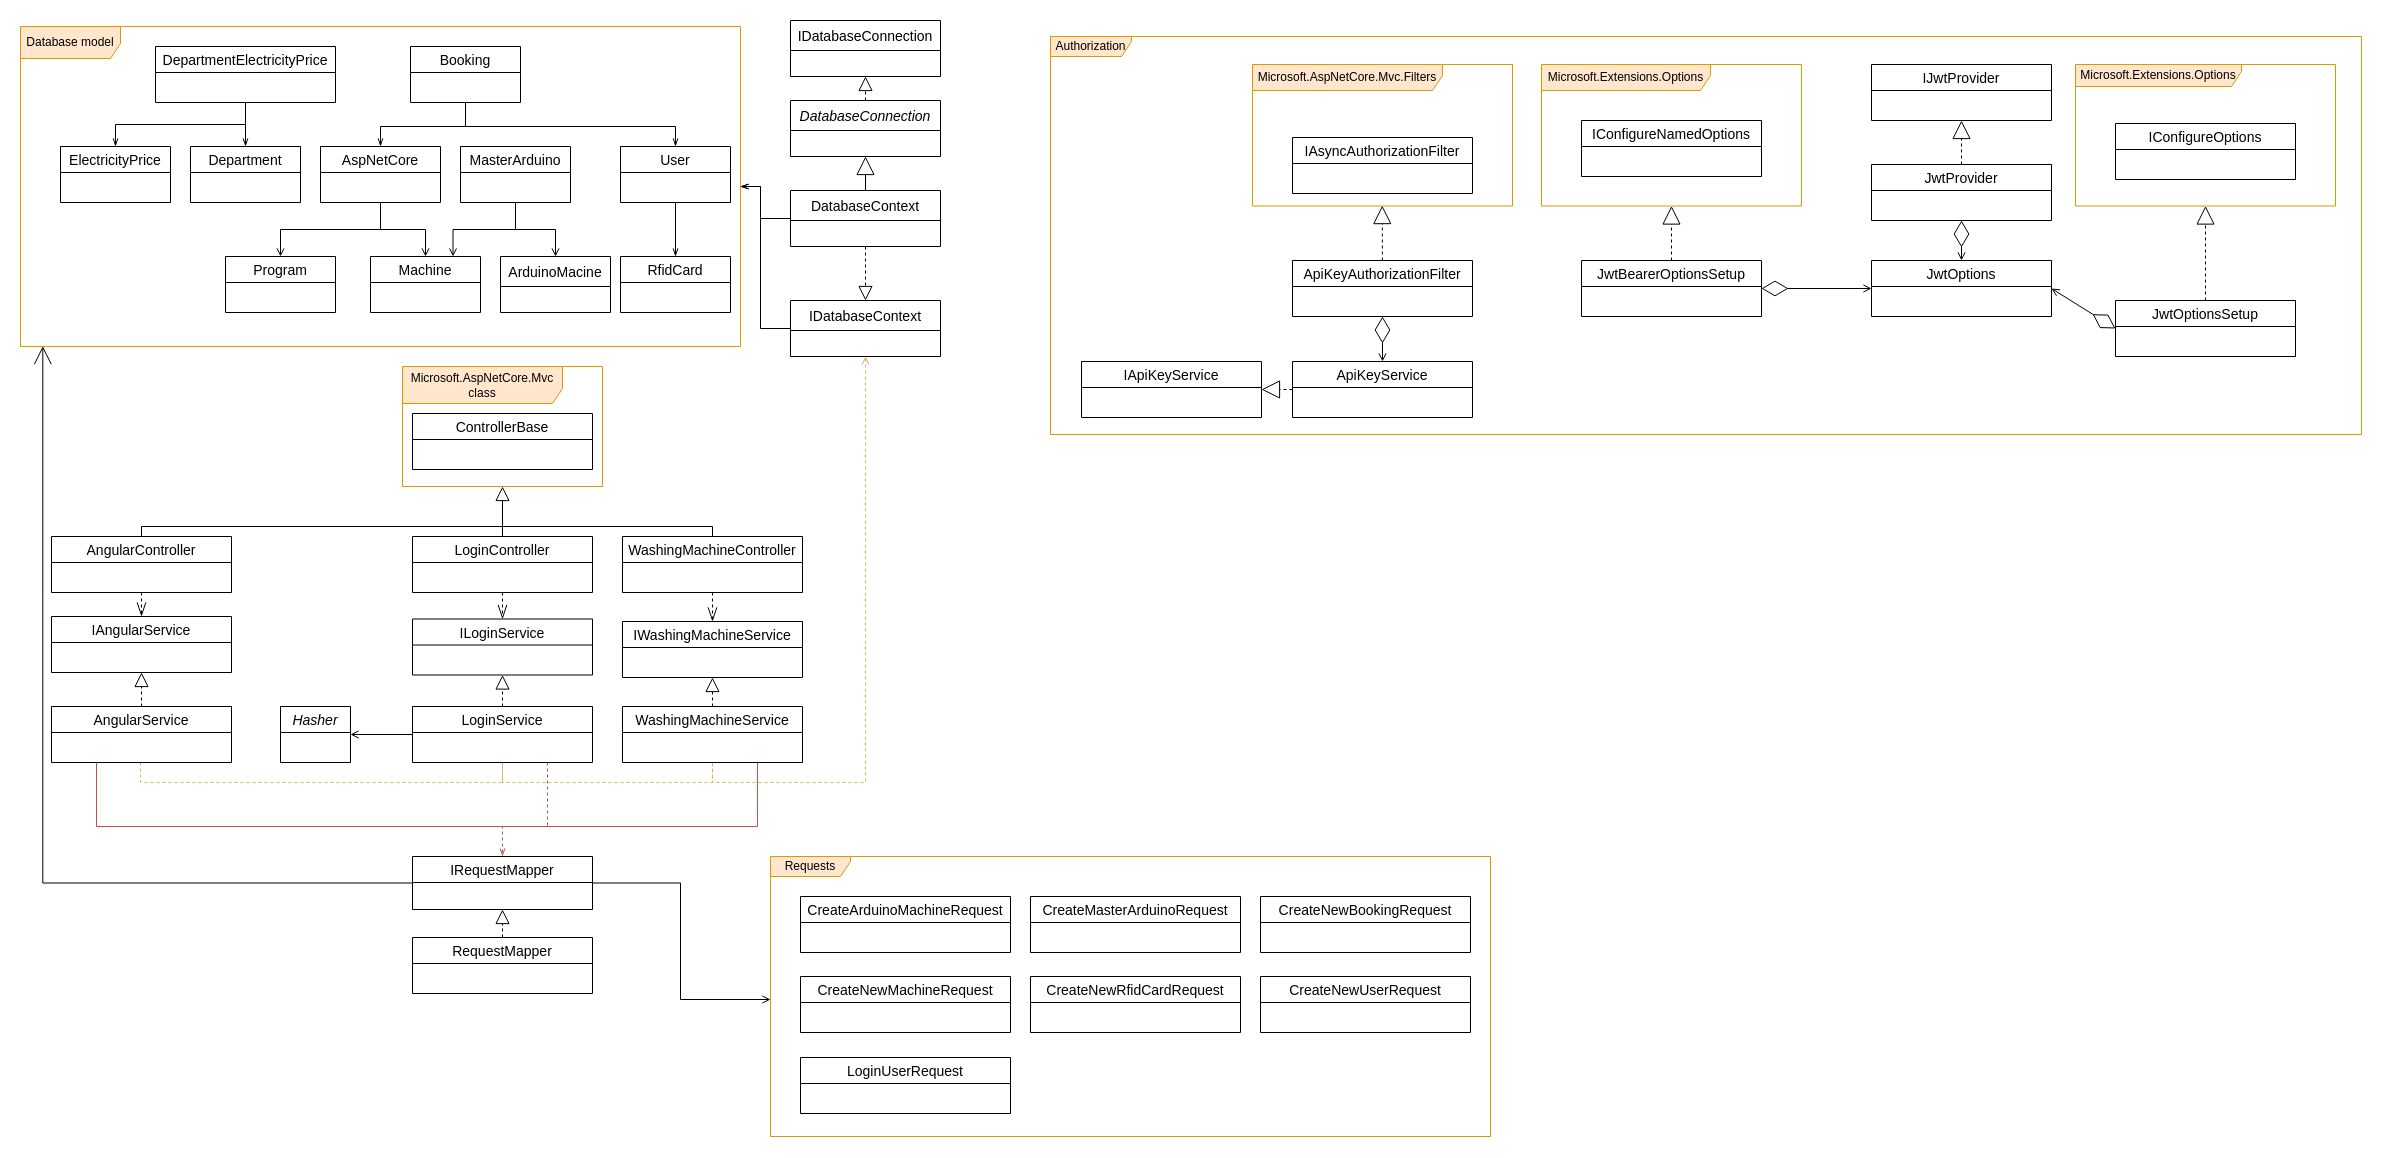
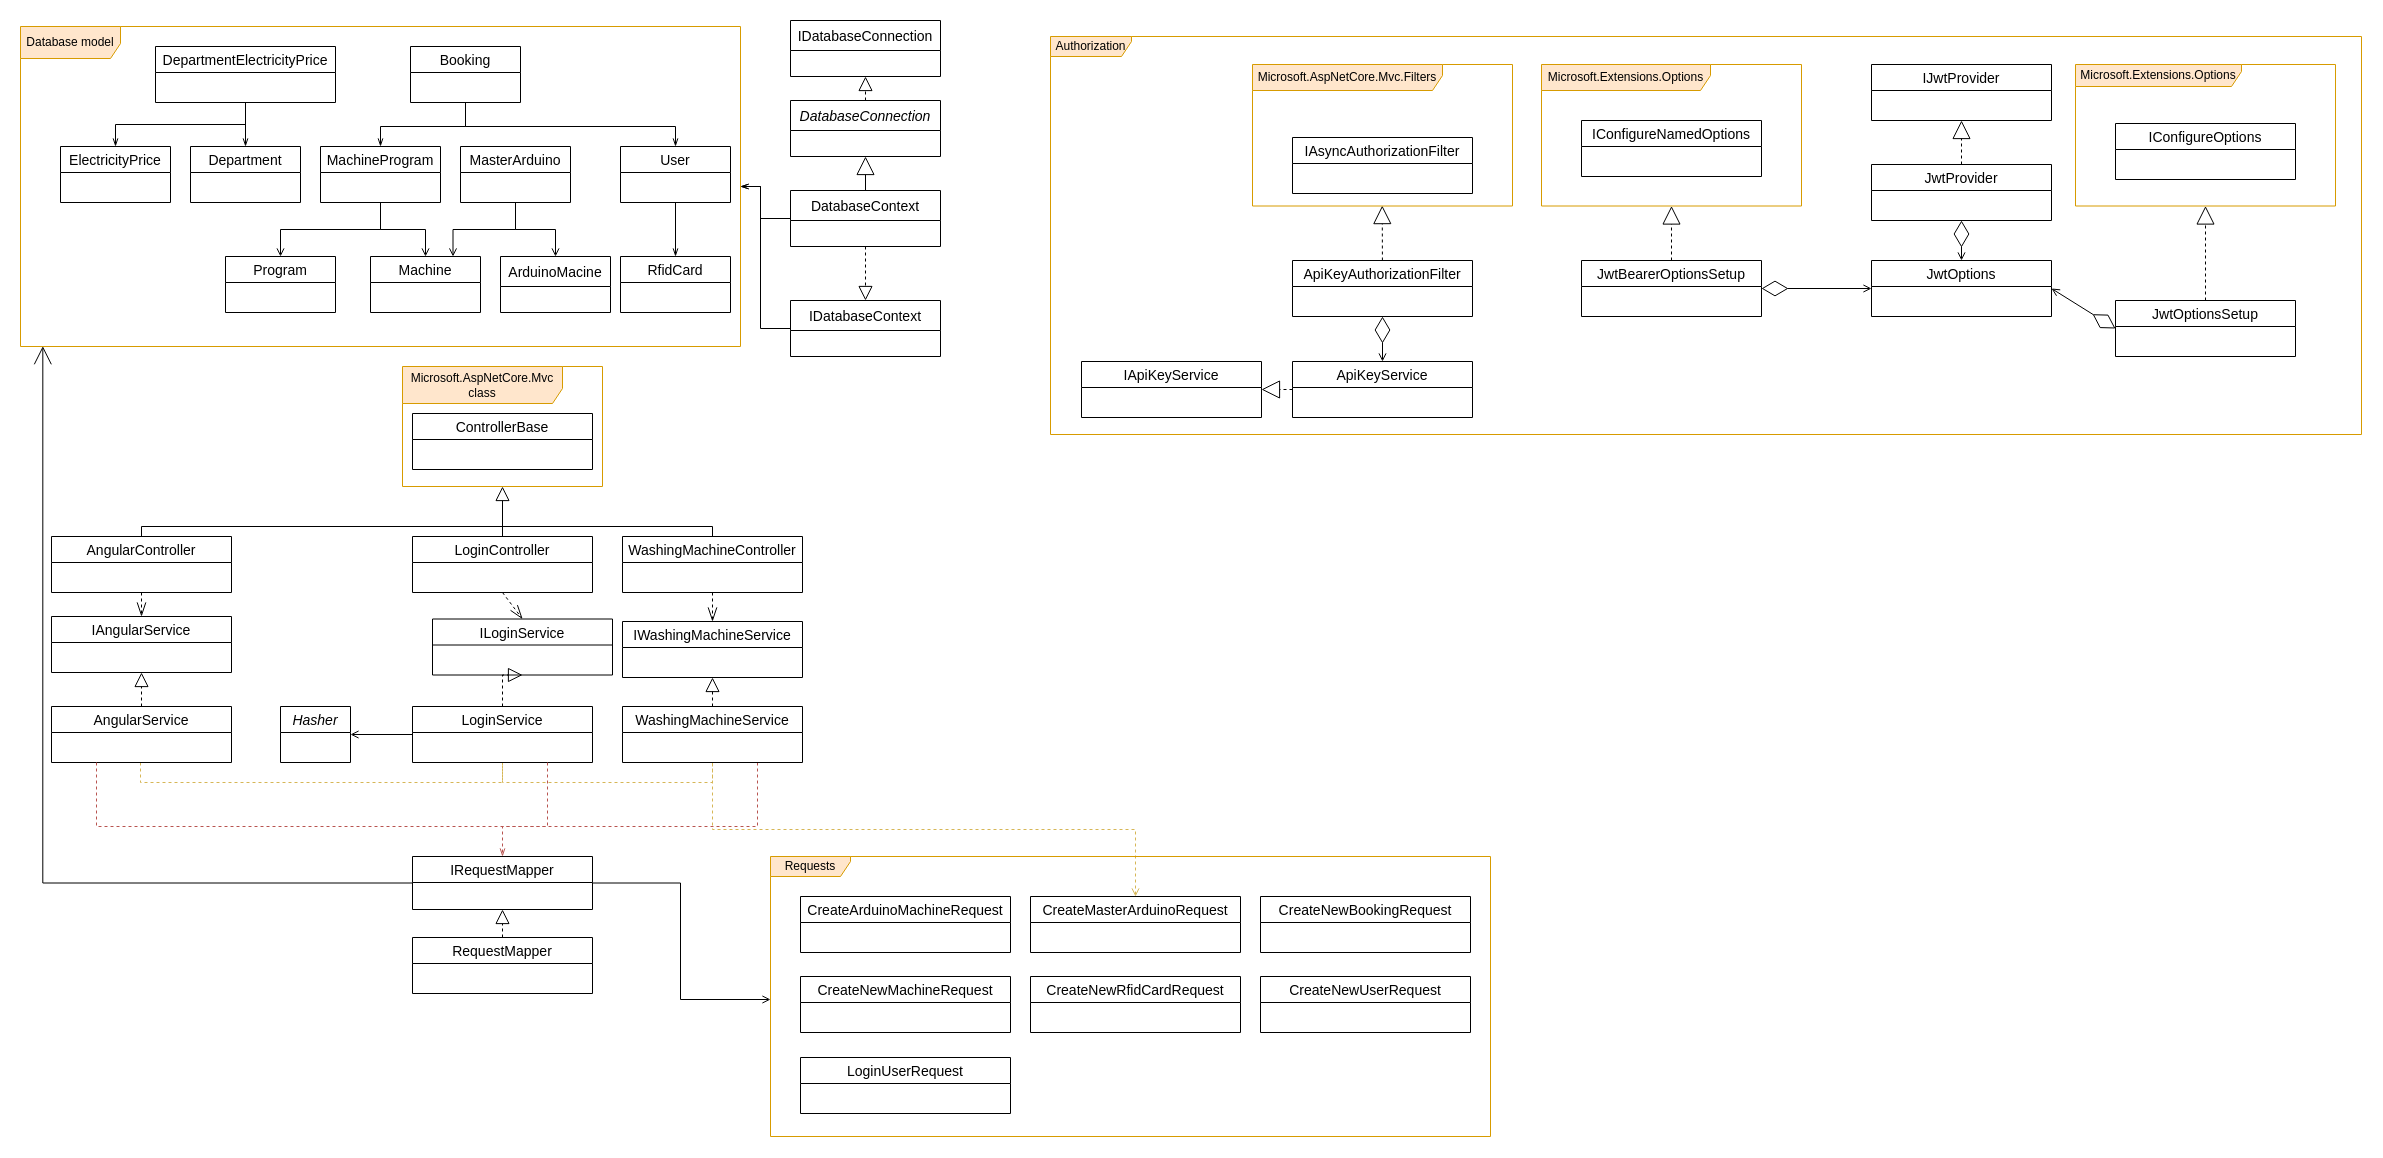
node "AspNetCore": label "AspNetCore" -> "MachineProgram"
edge "WashingMachineService" -> "IDatabaseContext": now "WashingMachineService" -> "CreateMasterArduinoRequest"
node "ILoginService": moved (503, 647) -> (523, 647)
edge "AngularService" -- "WashingMachineService": style solid -> dashed
